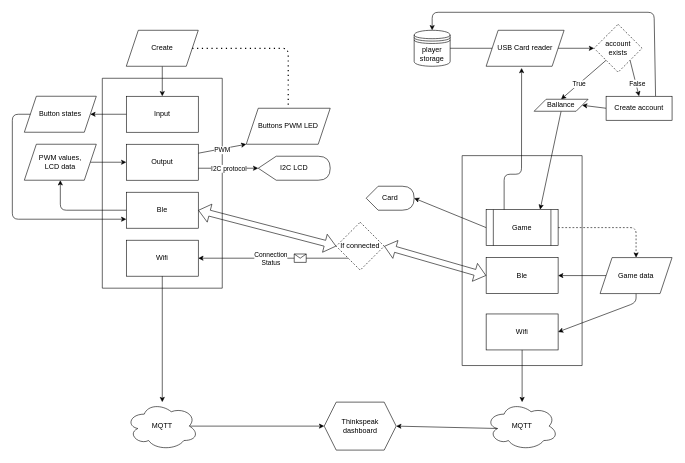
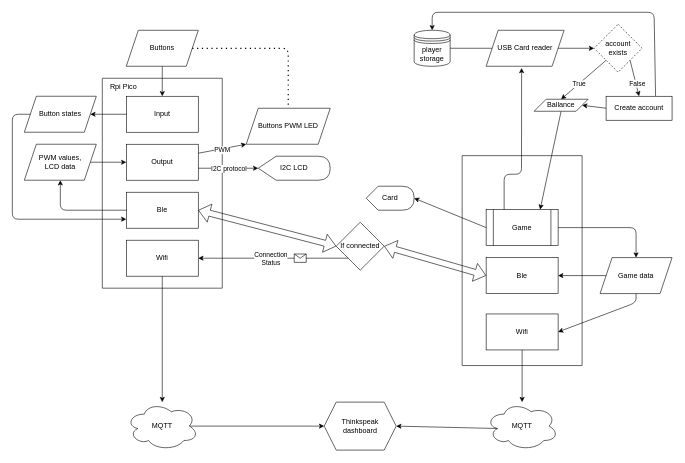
node "Create": label "Create" -> "Buttons"
node "Rpi Pico": added
edge "Game" -> "Game data": style dashed -> solid
node "If connected": style dashed -> solid
